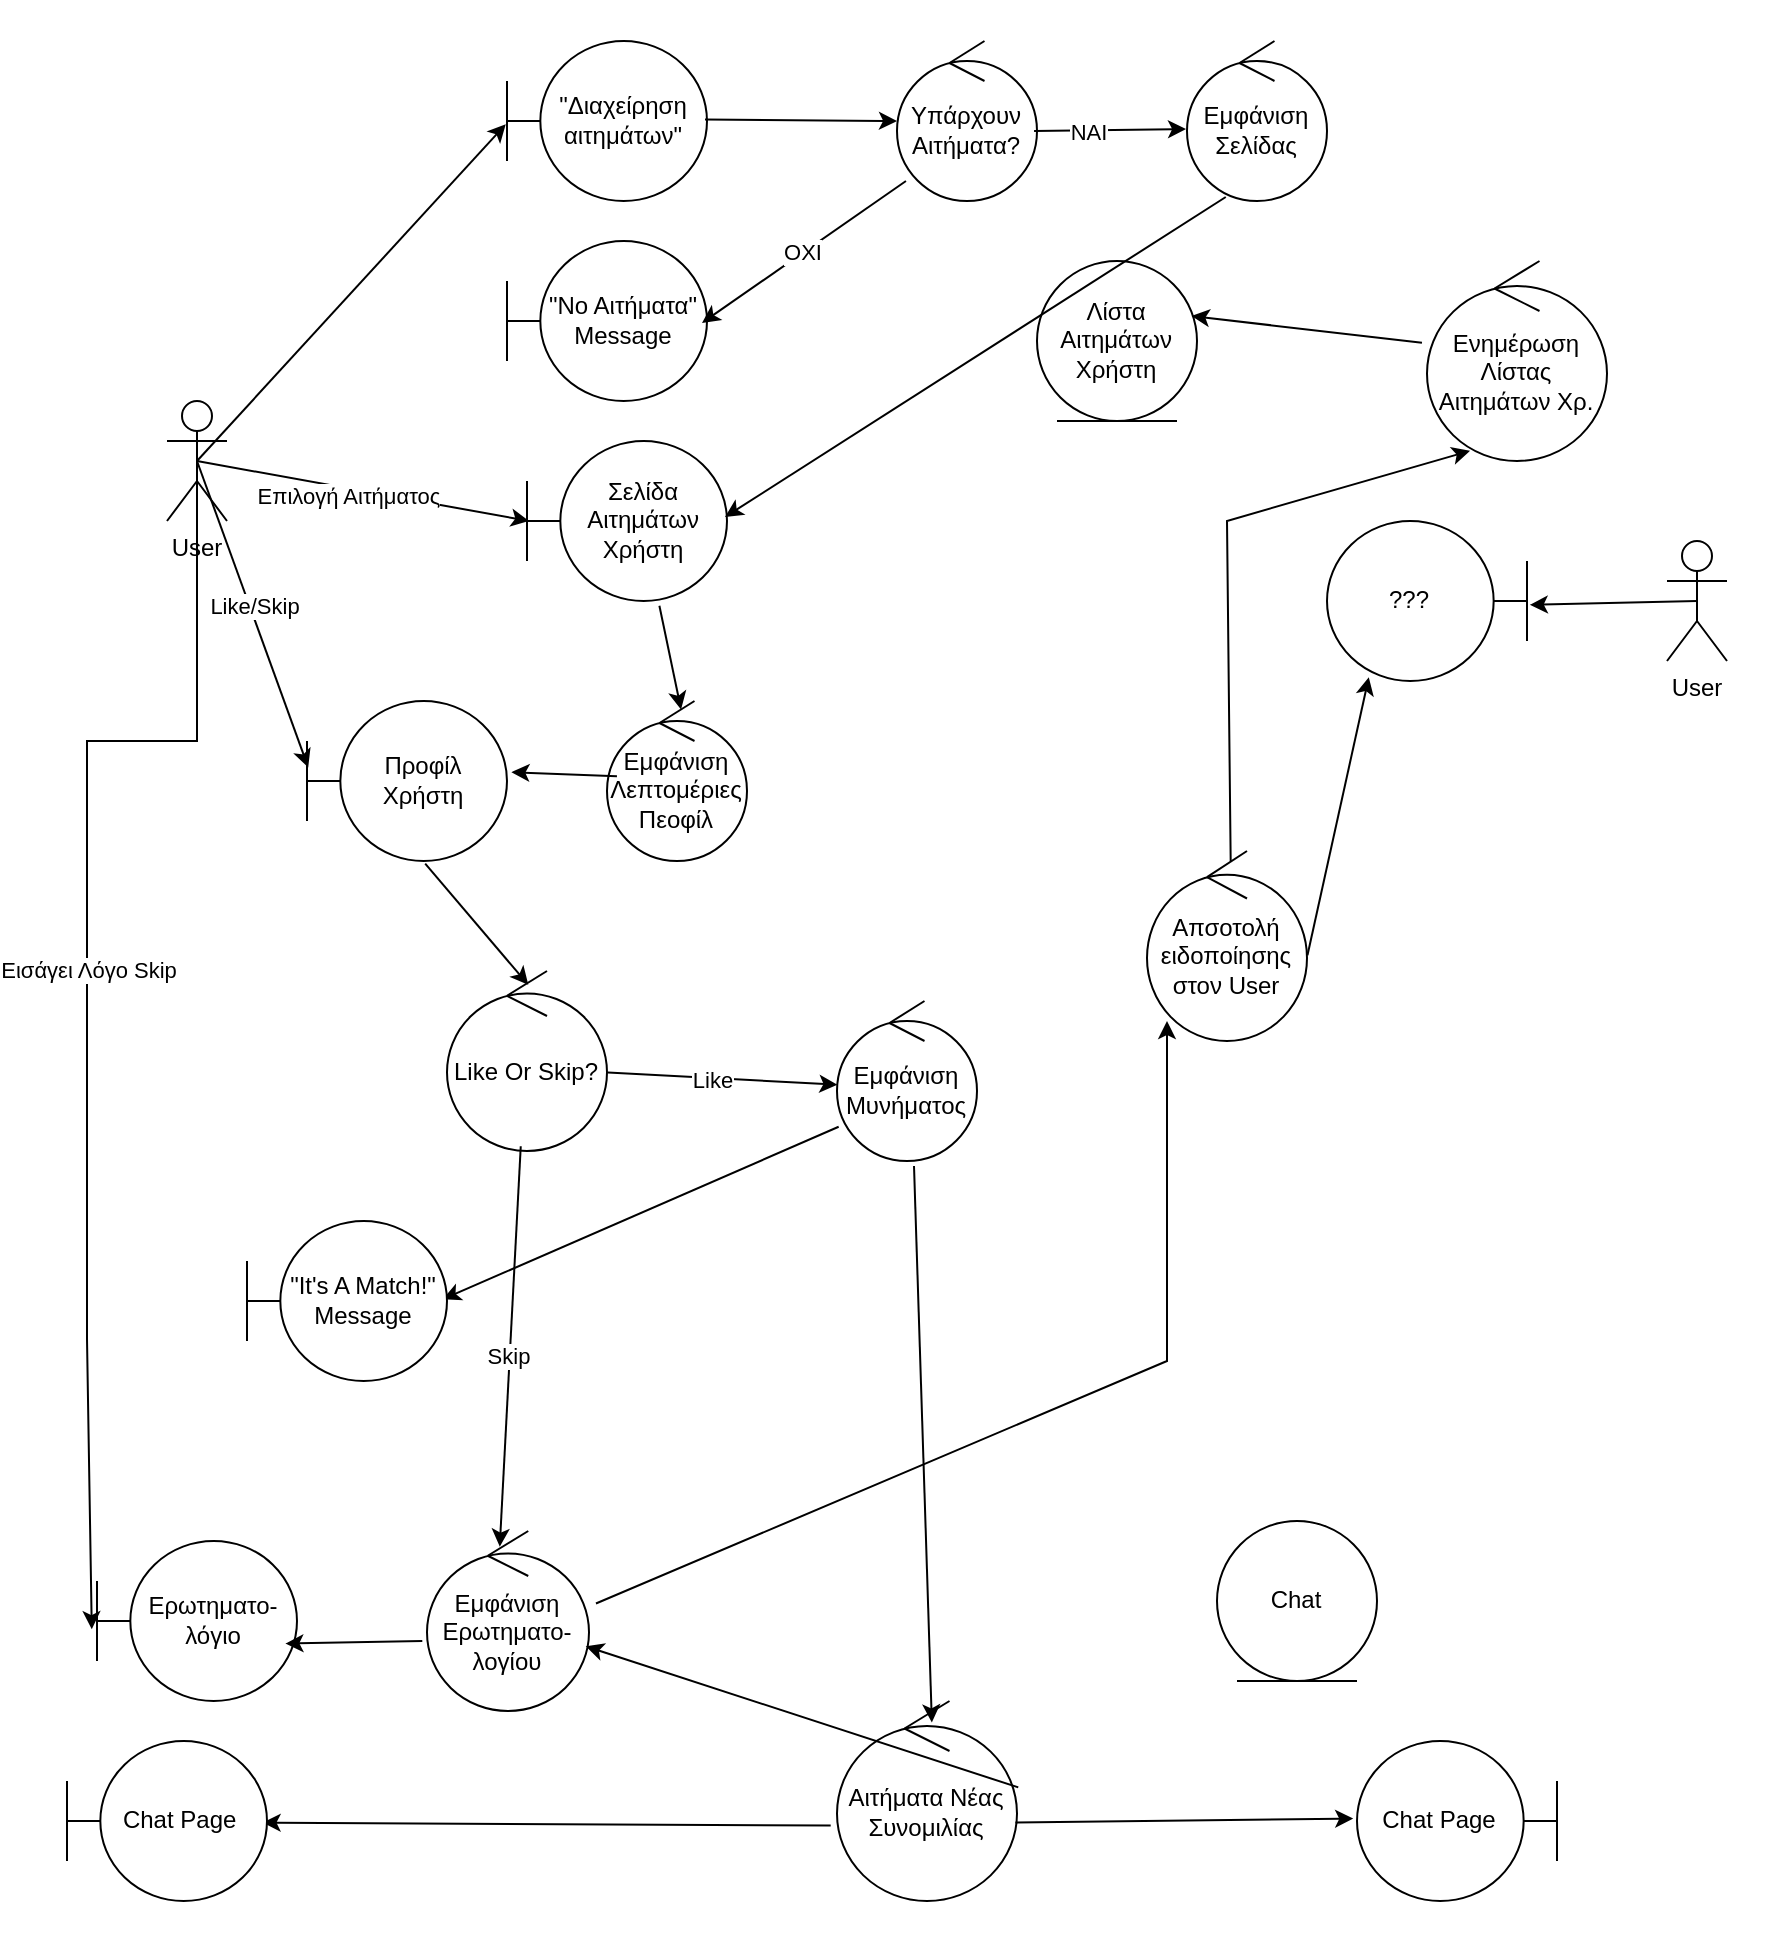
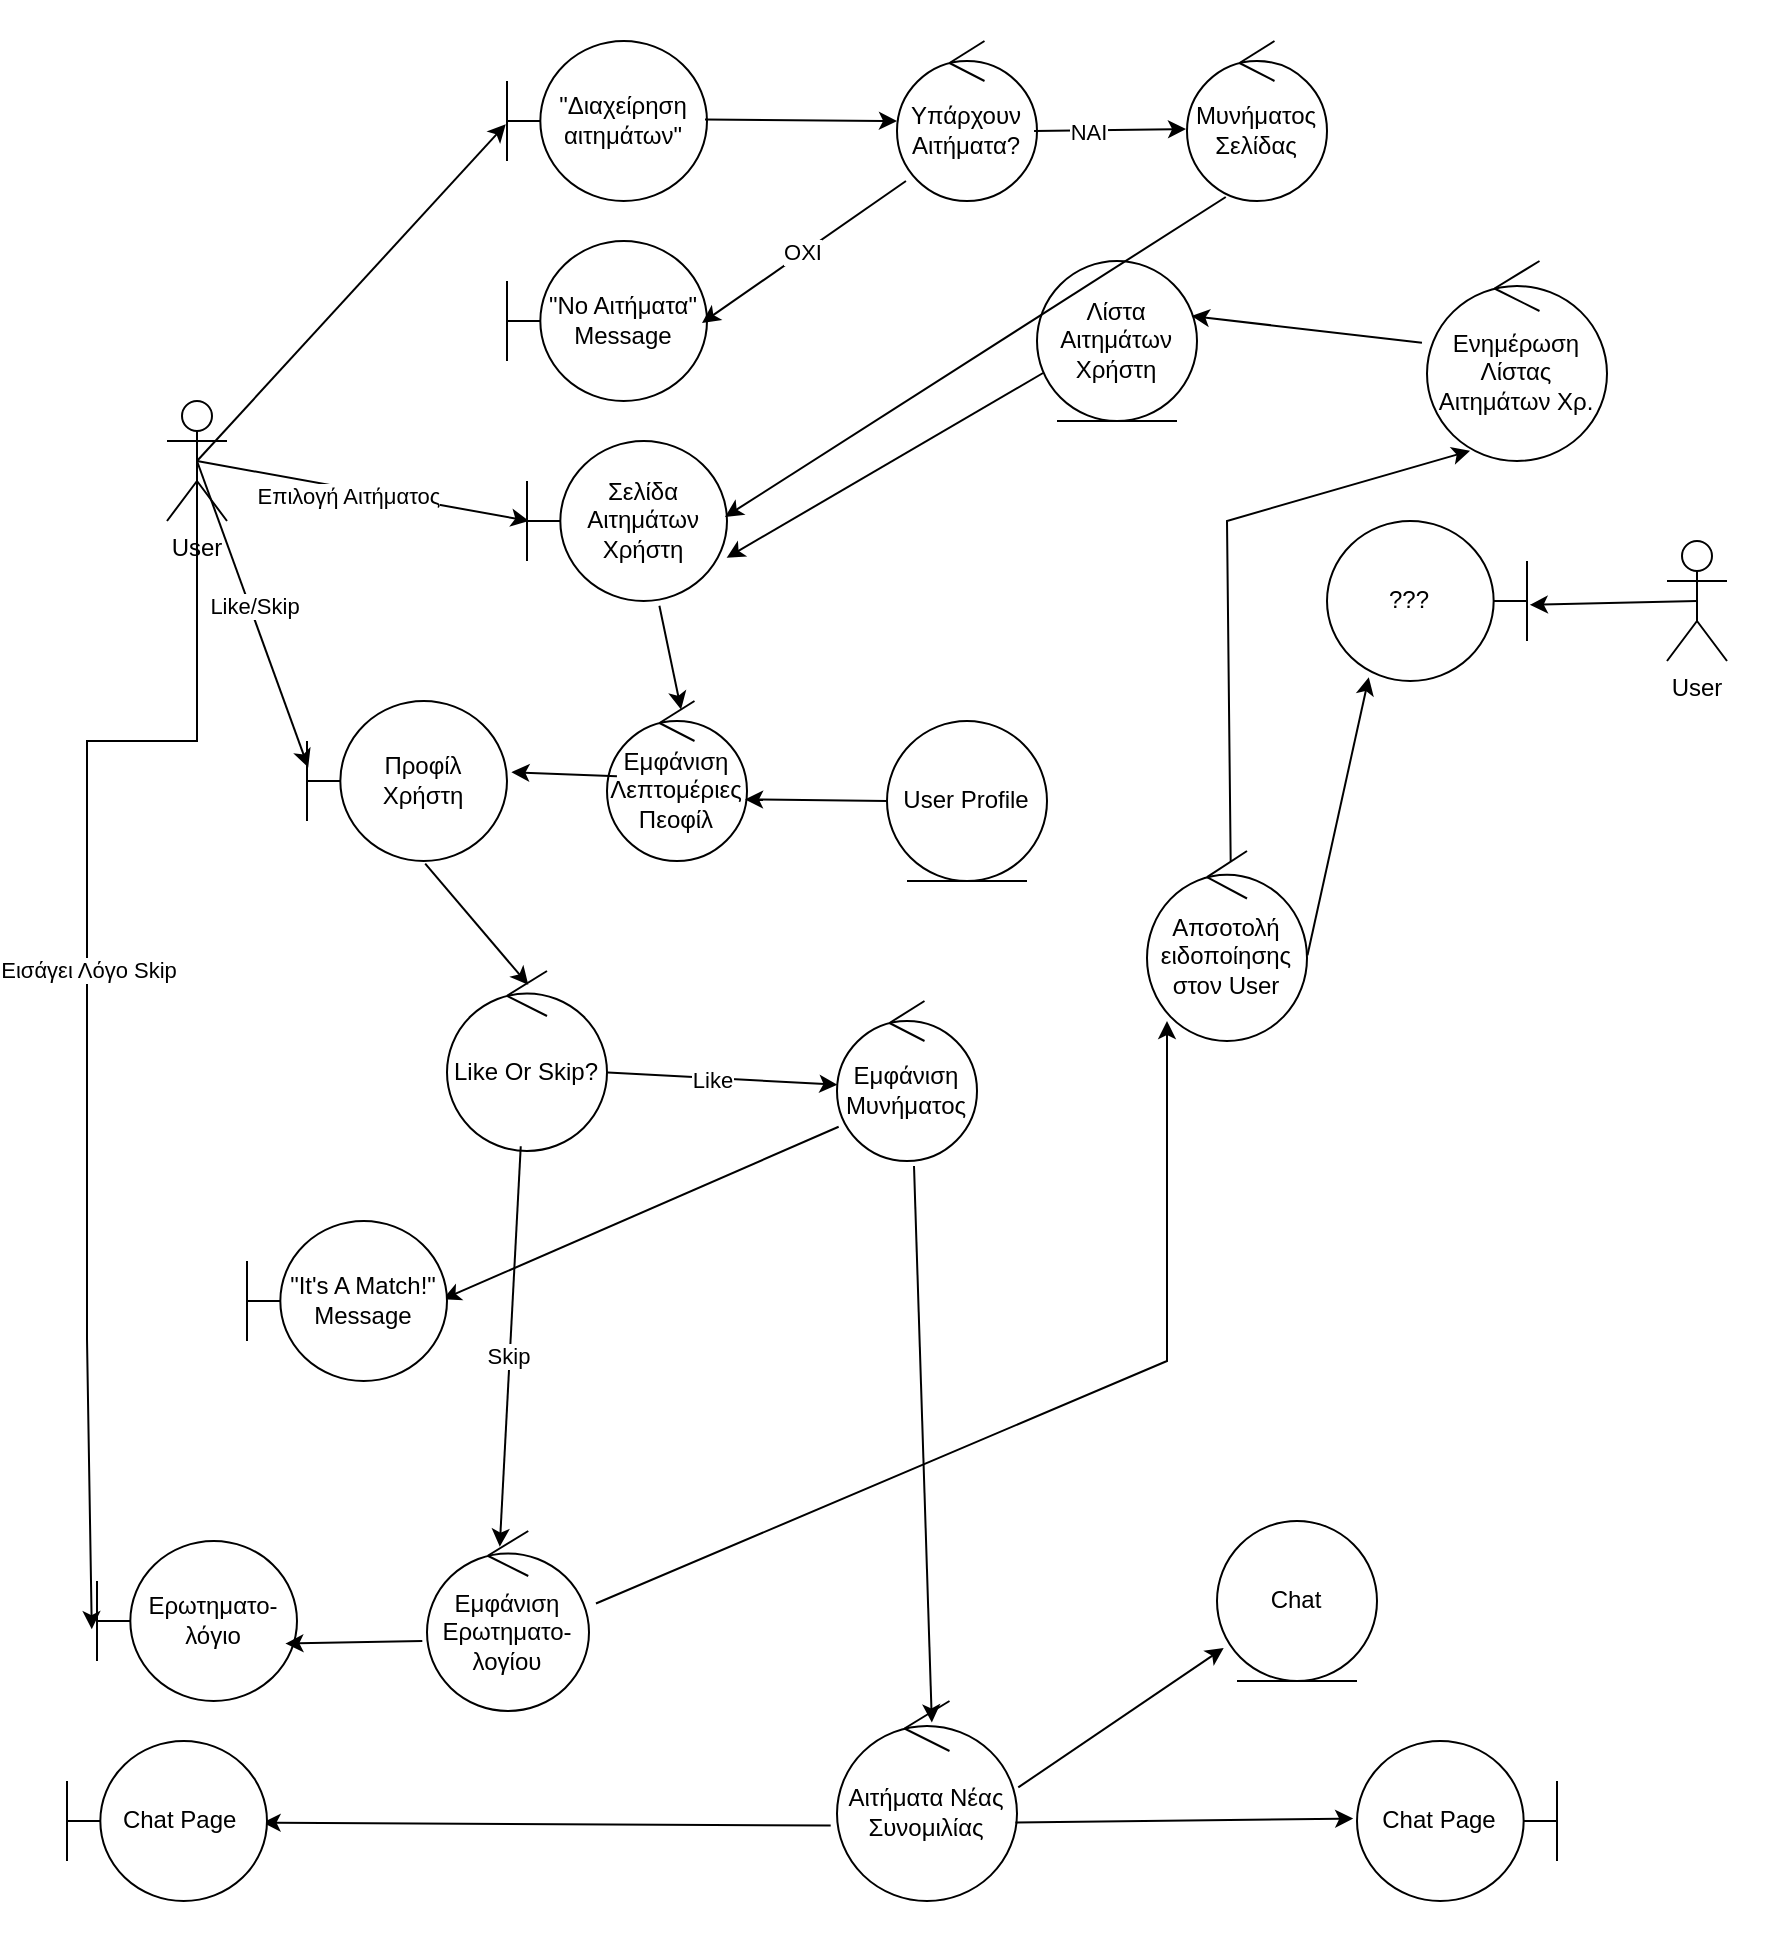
node "Εμφάνιση Σελίδας": label "Εμφάνιση Σελίδας" -> "Μυνήματος Σελίδας"
edge "Λίστα Αιτημάτων Χρήστη" -> "Σελίδα Αιτημάτων Χρήστη": added
edge "User Profile" -> "Eμφάνιση Λεπτομέριες Πεοφίλ": added
node "User Profile": added
edge "Αιτήματα Νέας Συνομιλίας" -> "Eμφάνιση Ερωτηματο-λογίου": now "Αιτήματα Νέας Συνομιλίας" -> "Chat"
